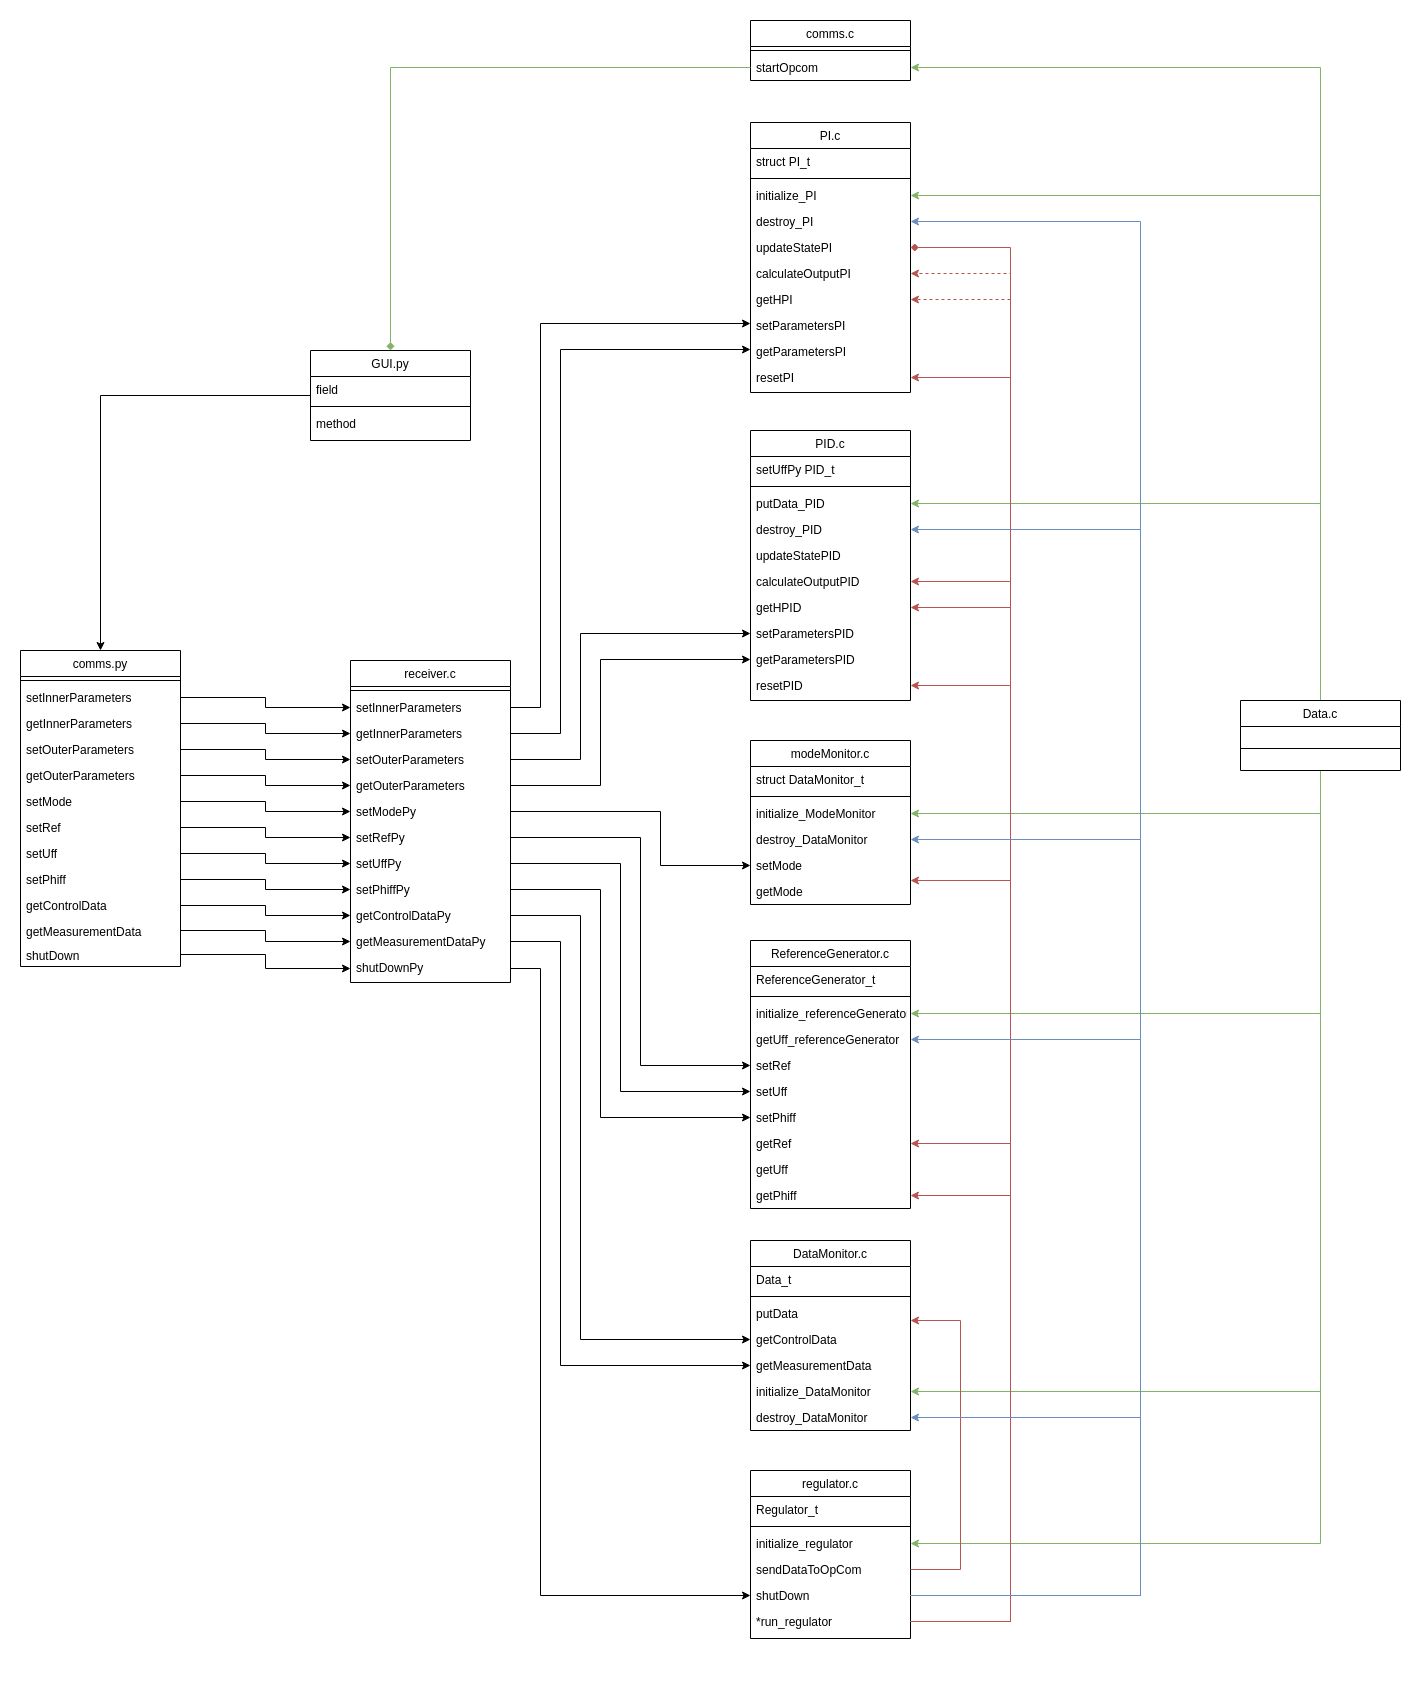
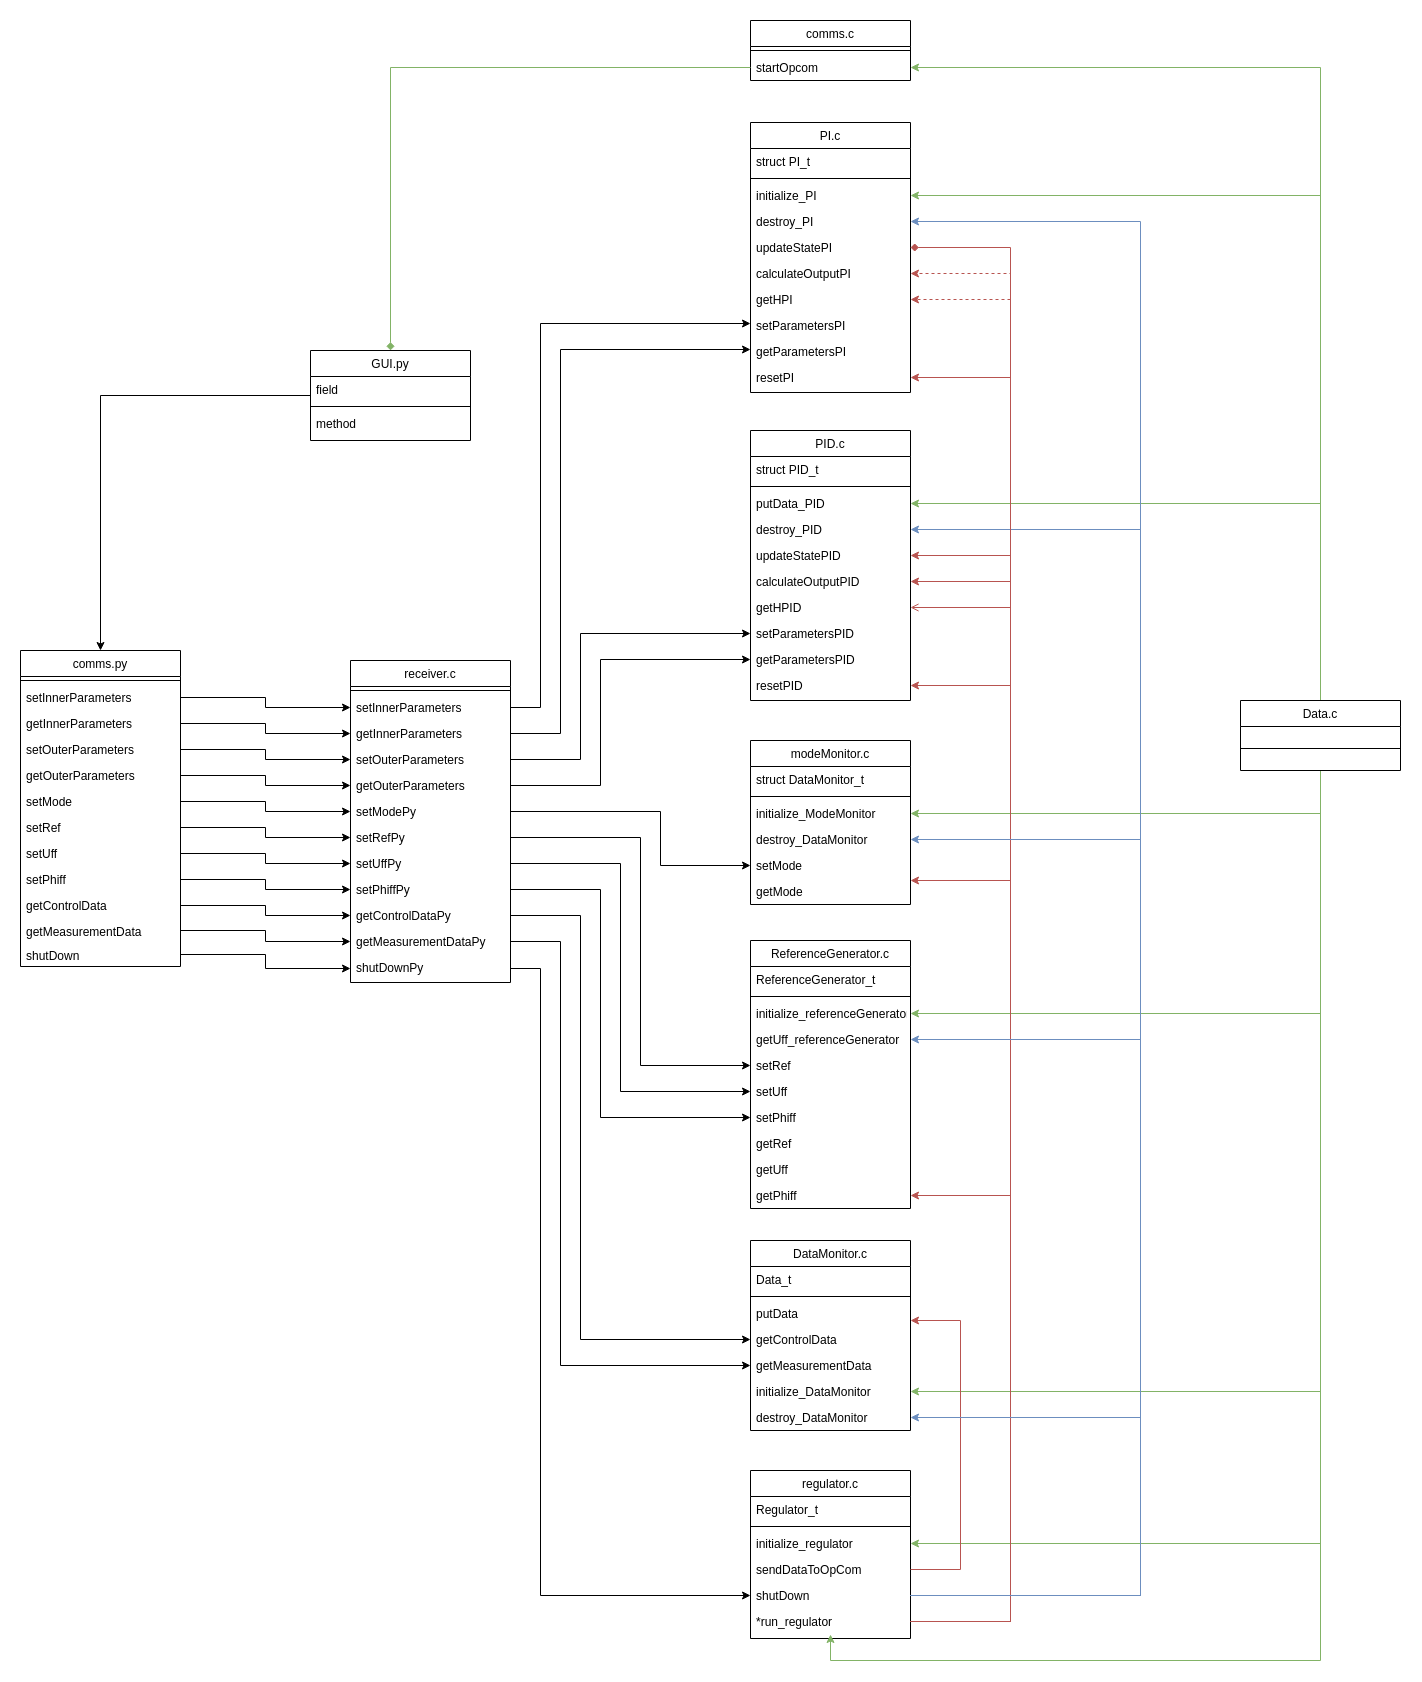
node "setUffPy PID_t": label "setUffPy PID_t" -> "struct PID_t"
edge "*run_regulator" -> "updateStatePID": added
edge "*run_regulator" -> "getHPID": arrowhead classic -> open
edge "*run_regulator" -> "getRef": removed
edge "Data.c" -> "*run_regulator": added
